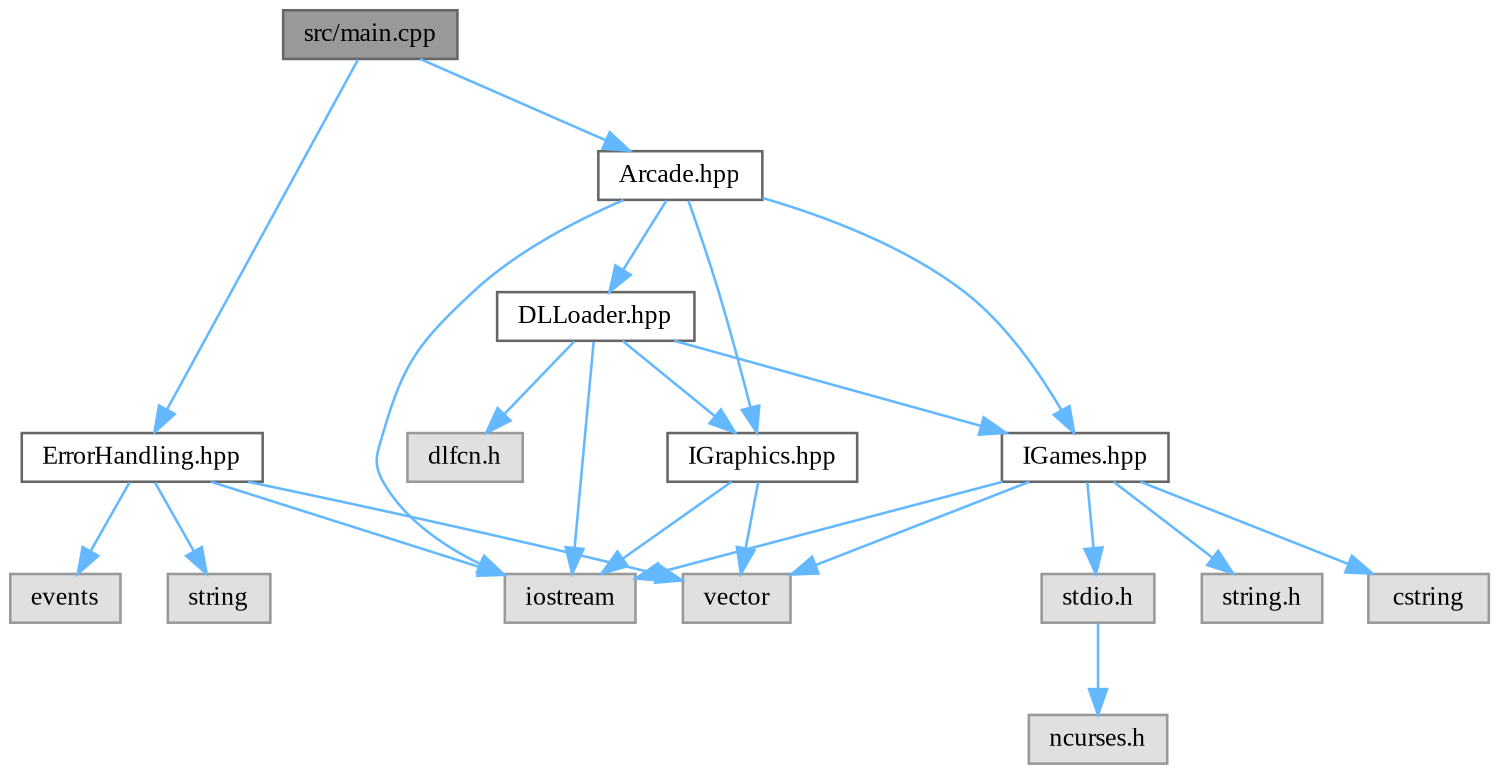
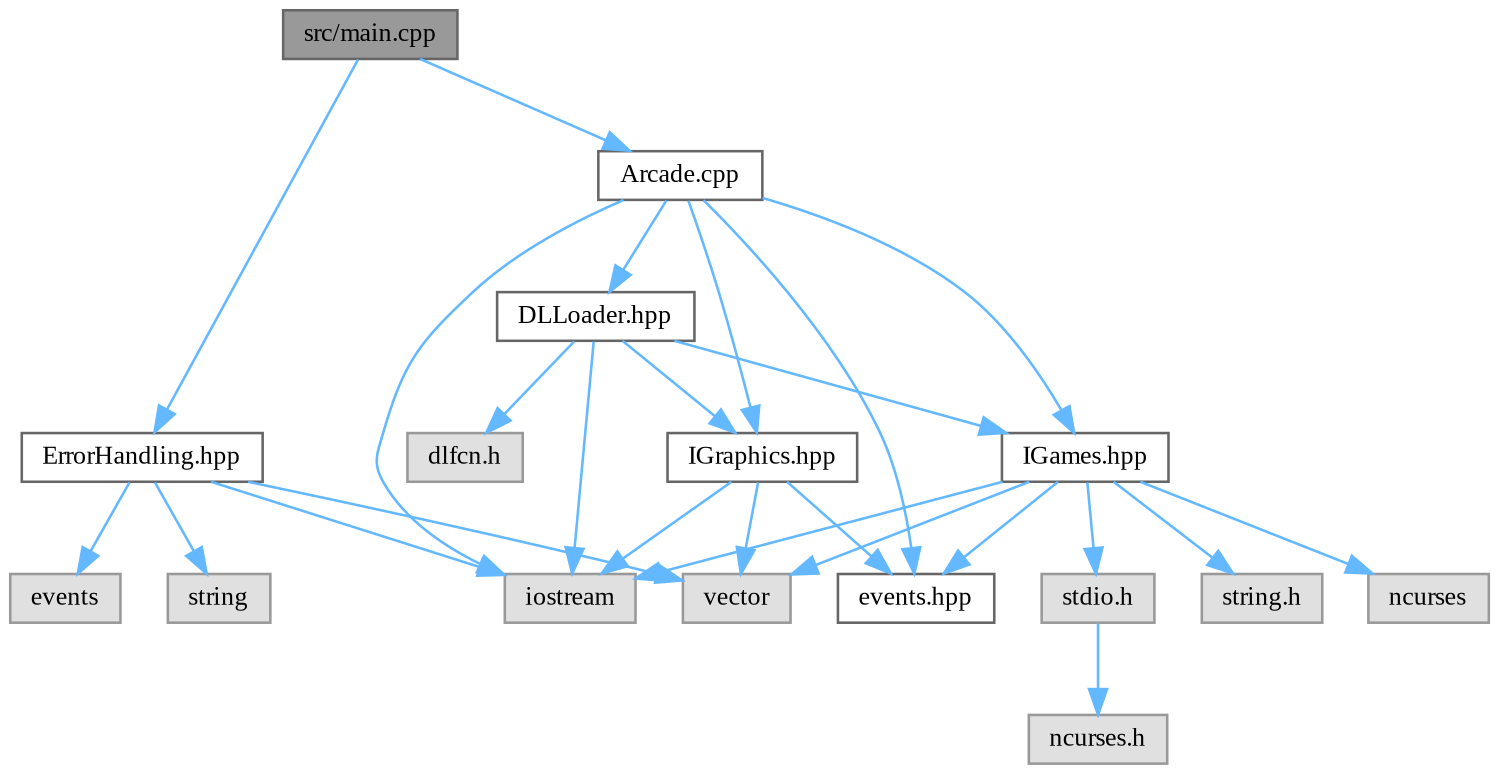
node "Arcade.hpp": label "Arcade.hpp" -> "Arcade.cpp"
node "events.hpp": added
node "cstring": label "cstring" -> "ncurses"
